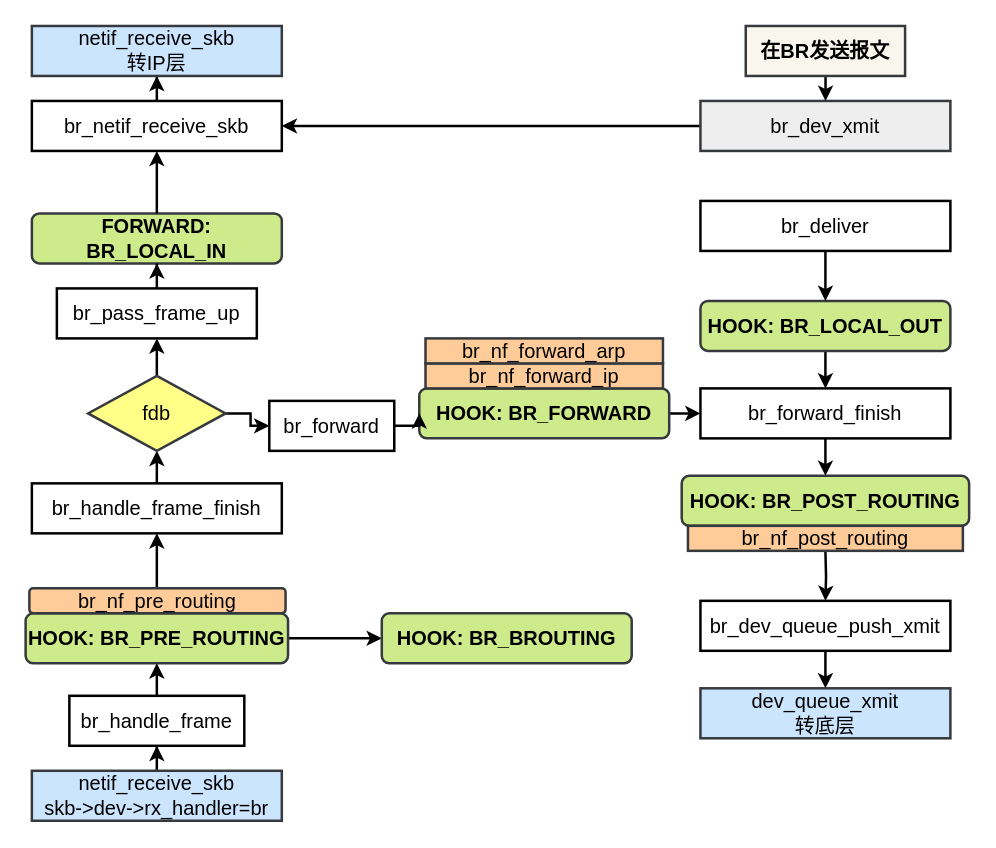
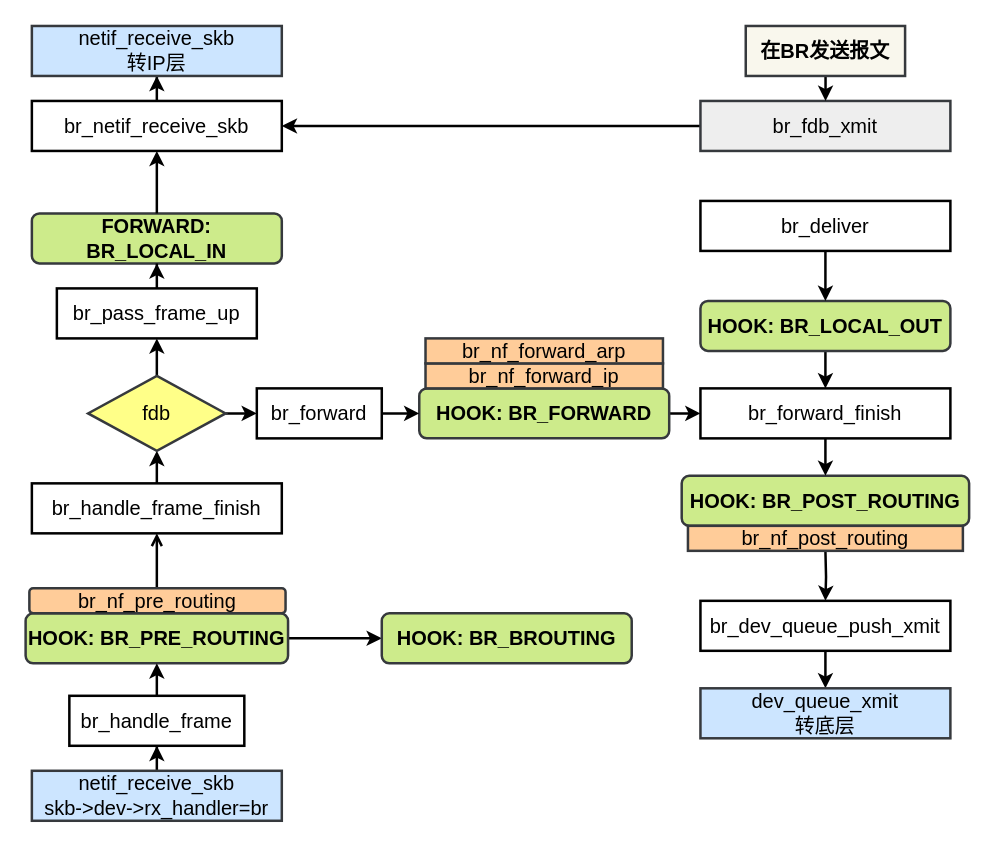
node "br_dev_xmit": label "br_dev_xmit" -> "br_fdb_xmit"
node "br_forward": moved (332, 426) -> (319, 413)
edge "HOOK: BR_PRE_ROUTING" -> "br_handle_frame_finish": arrowhead classic -> open
